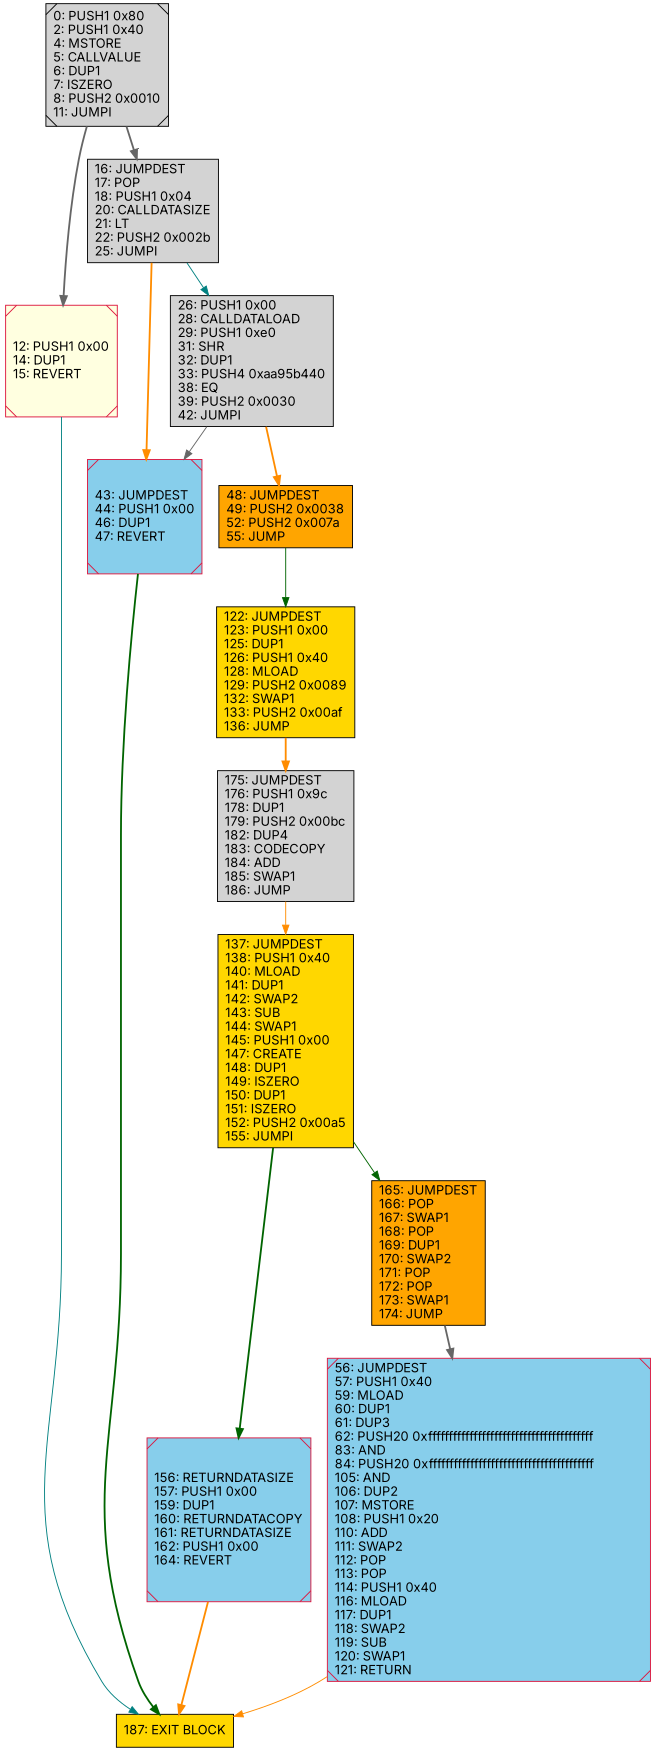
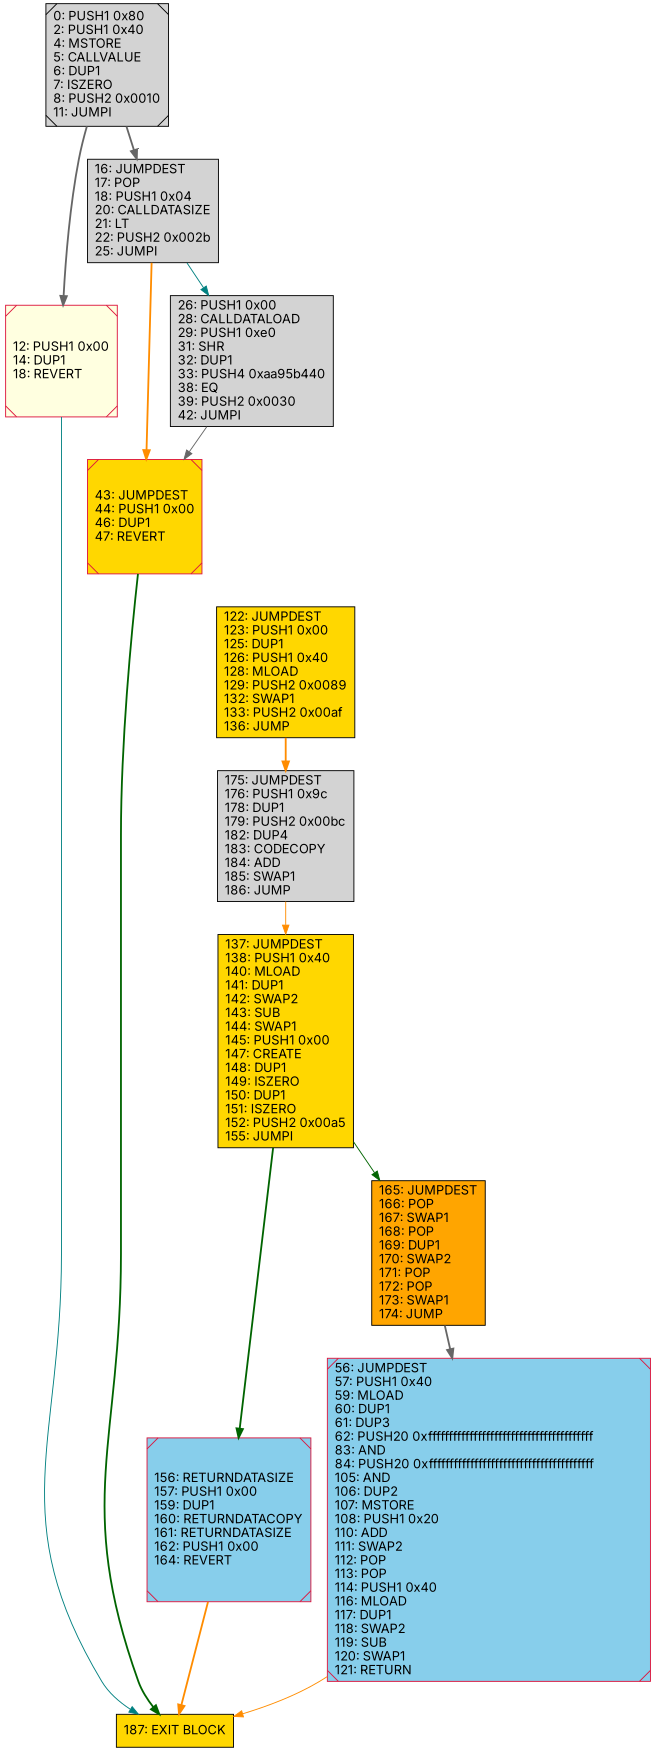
node "12: PUSH1 0x00 14: DUP1 15: REVERT": label "12: PUSH1 0x00 14: DUP1 15: REVERT" -> "12: PUSH1 0x00 14: DUP1 18: REVERT"
node "43: JUMPDEST 44: PUSH1 0x00 46: DUP1 47: REVERT": fillcolor skyblue -> gold
node "48: JUMPDEST 49: PUSH2 0x0038 52: PUSH2 0x007a 55: JUMP": removed
